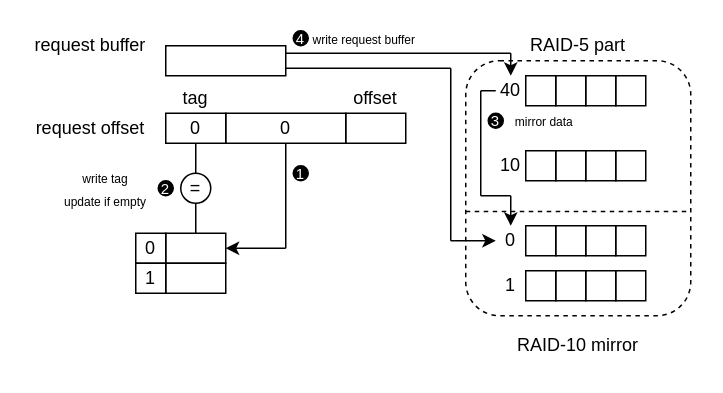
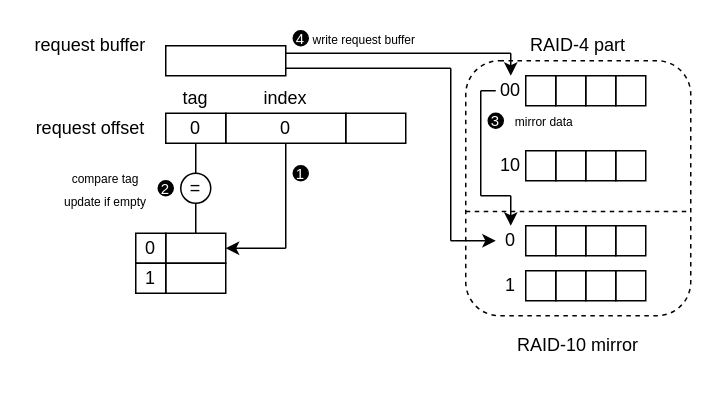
node "RAID-5 part": label "RAID-5 part" -> "RAID-4 part"
node "40": label "40" -> "00"
node "index": added
node "offset": removed
node "write tag update if empty": label "write tag update if empty" -> "compare tag update if empty"
